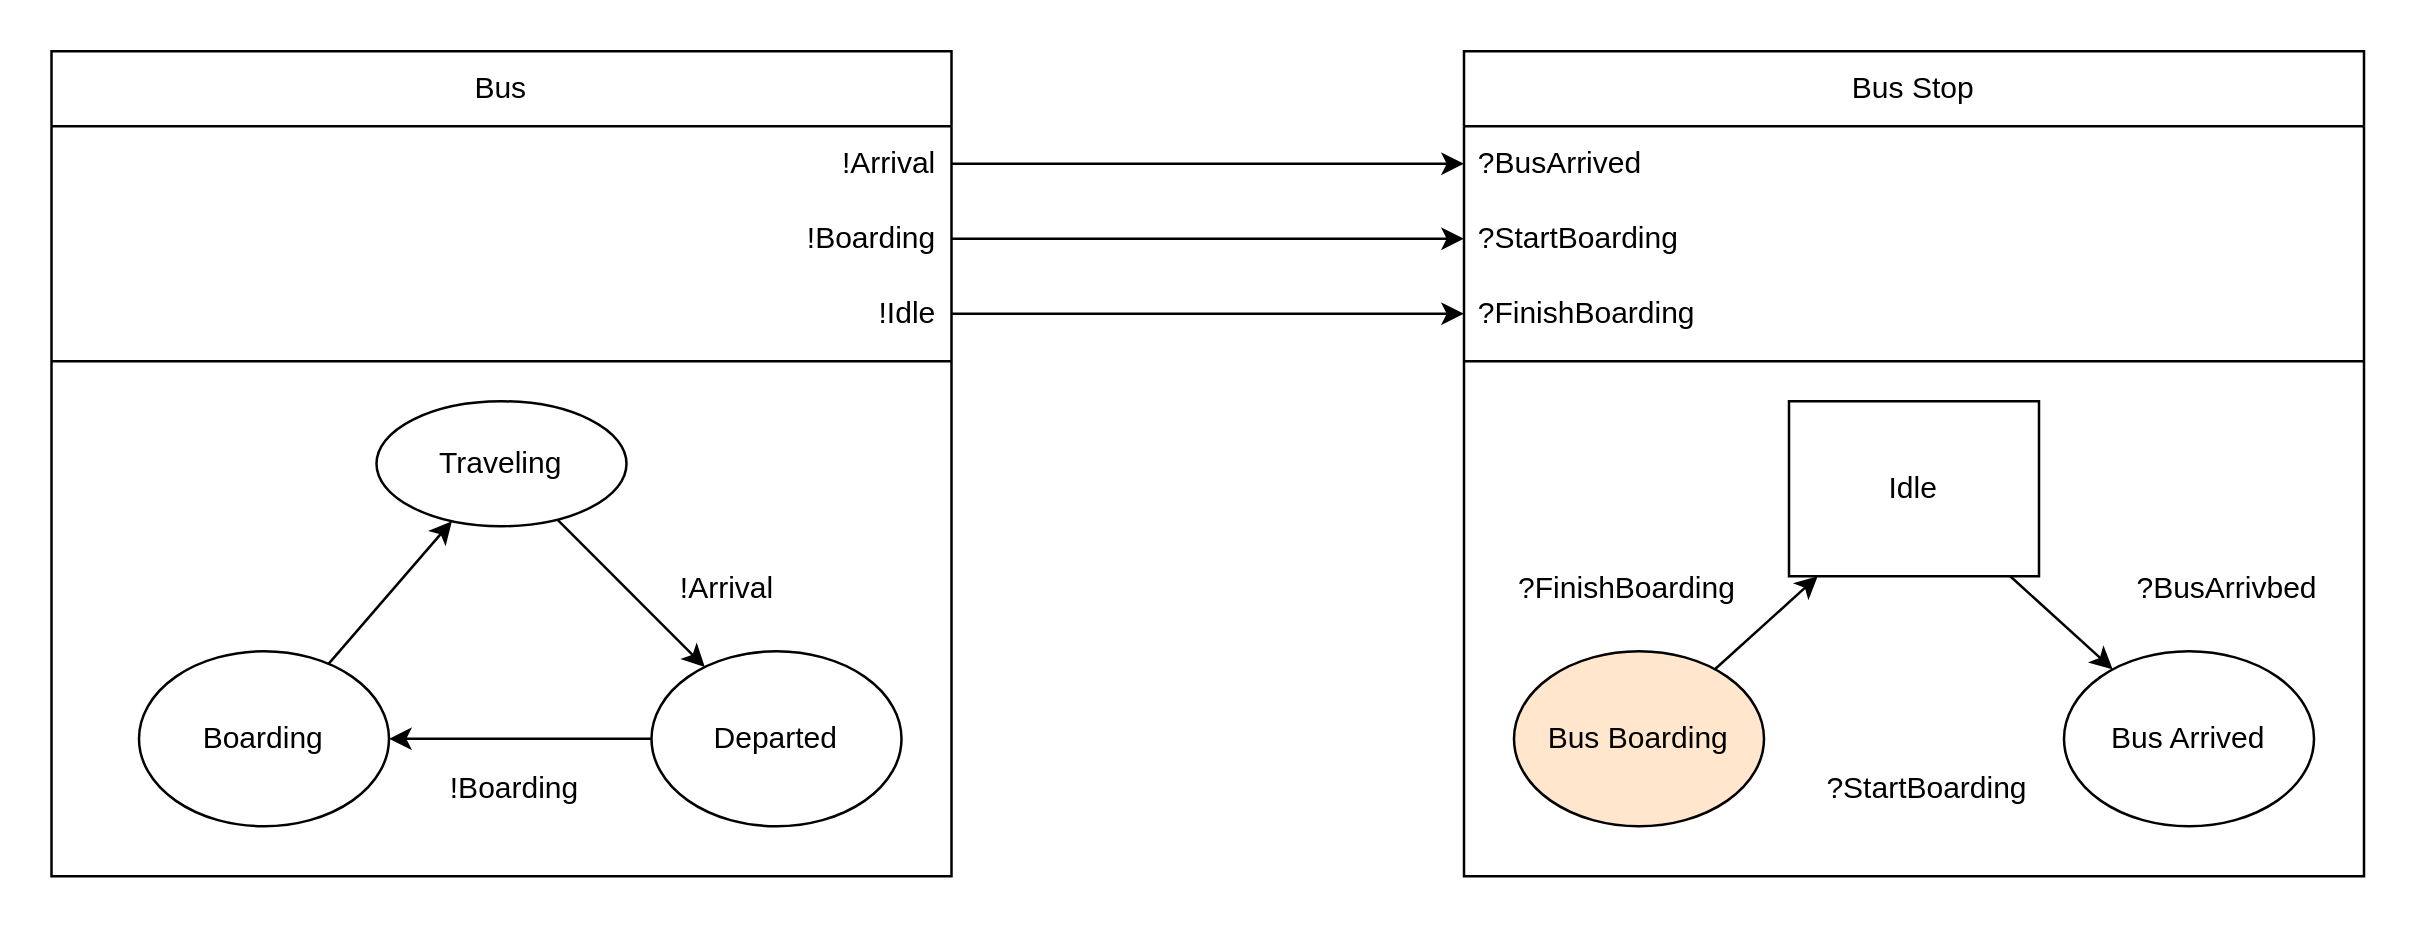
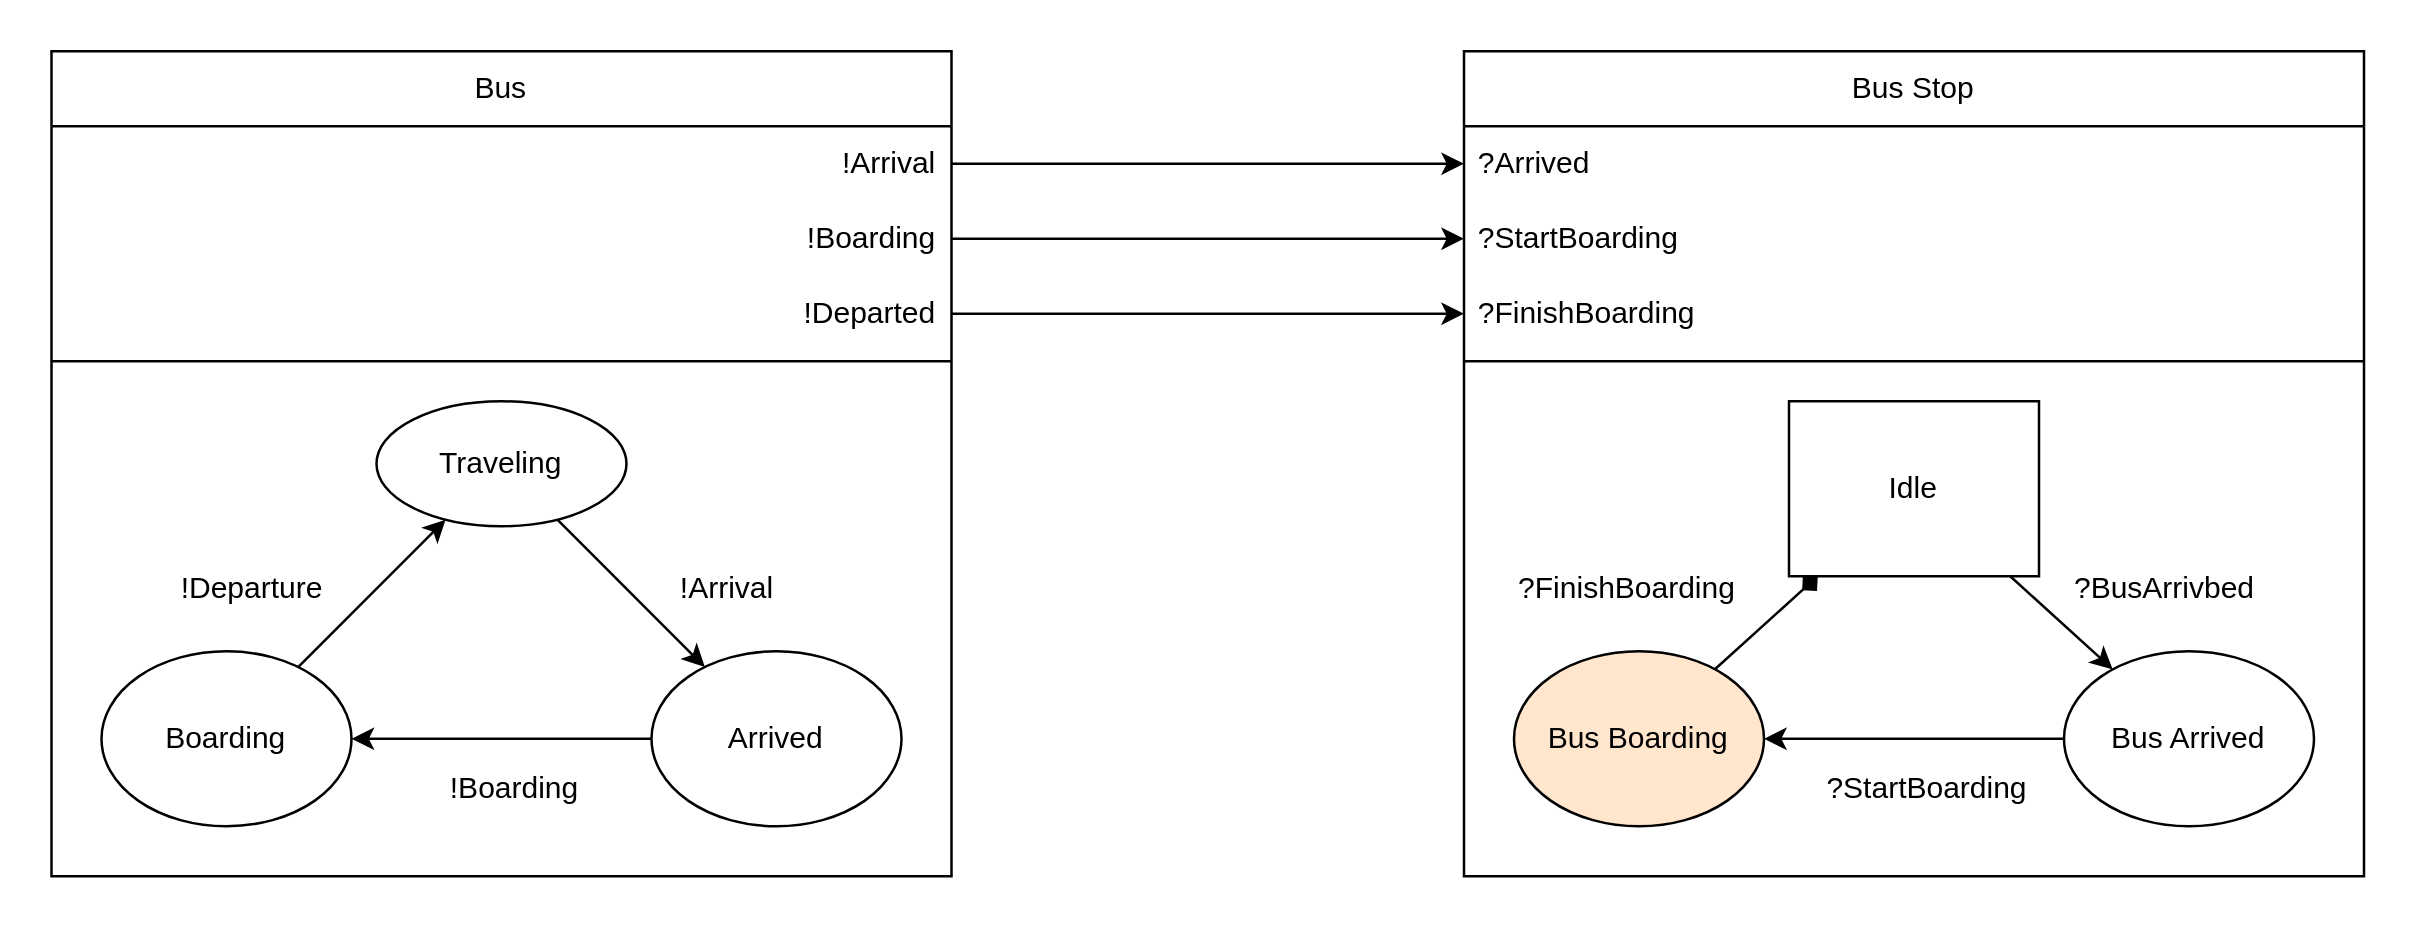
node "?BusArrived": label "?BusArrived" -> "?Arrived"
node "!Idle": label "!Idle" -> "!Departed"
edge "Bus Boarding" -> "Idle": arrowhead classic -> diamond
node "!Departure": added
node "?BusArrivbed": moved (2226, 589) -> (2164, 589)
node "Boarding": moved (264, 739) -> (226, 739)
node "Departed": label "Departed" -> "Arrived"
edge "Bus Arrived" -> "Bus Boarding": added
